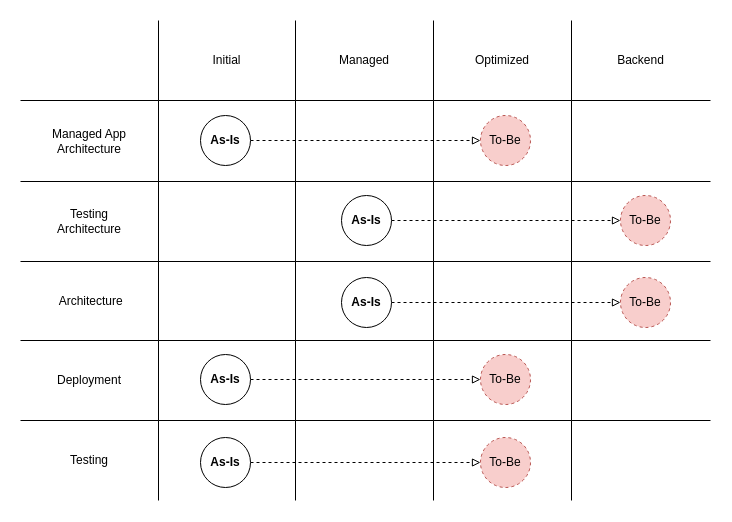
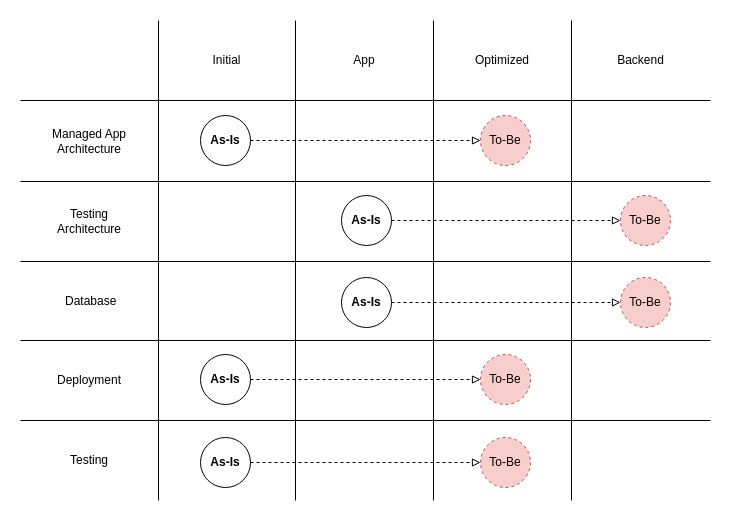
node "Managed": label "Managed" -> "App"
node "Architecture": label "Architecture" -> "Database"
